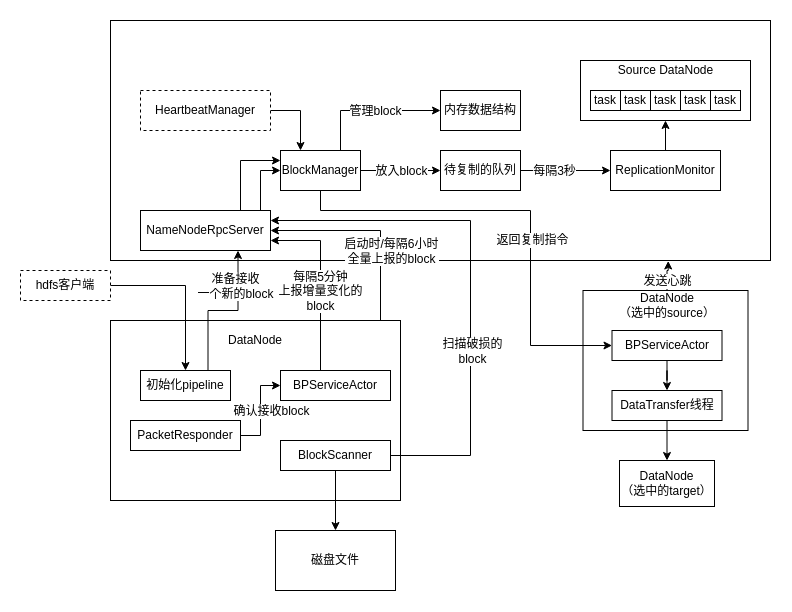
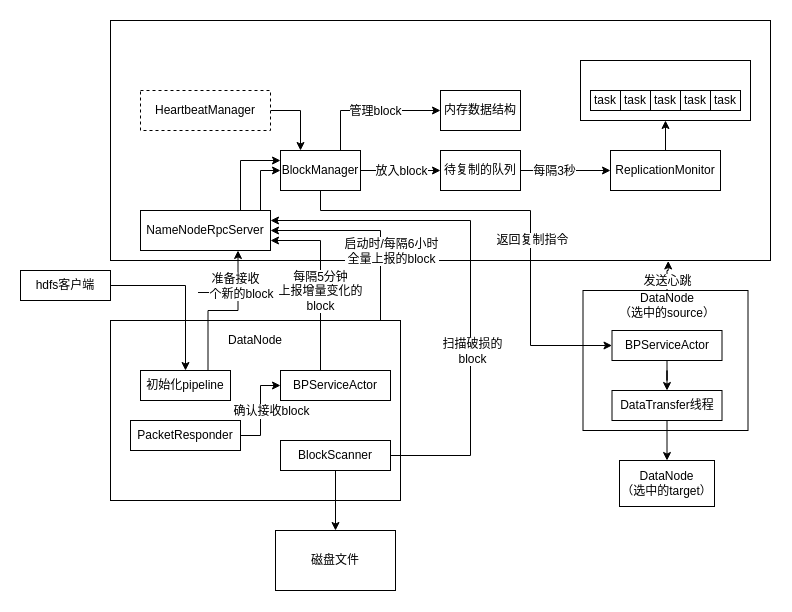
node "Source DataNode": removed
node "hdfs客户端": style dashed -> solid
